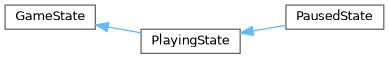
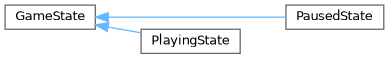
edge "PausedState" -> "PlayingState": now "PausedState" -> "GameState"
